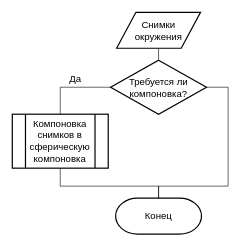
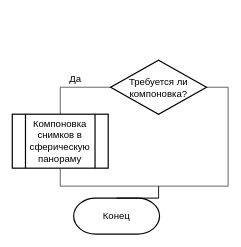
node "Снимки окружения": removed
edge "Снимки окружения" -- "Требуется ли компоновка?": removed
node "Компоновка снимков в сферическую компоновка": label "Компоновка снимков в сферическую компоновка" -> "Компоновка снимков в сферическую панораму"
node "Конец": moved (159, 216) -> (117, 216)
